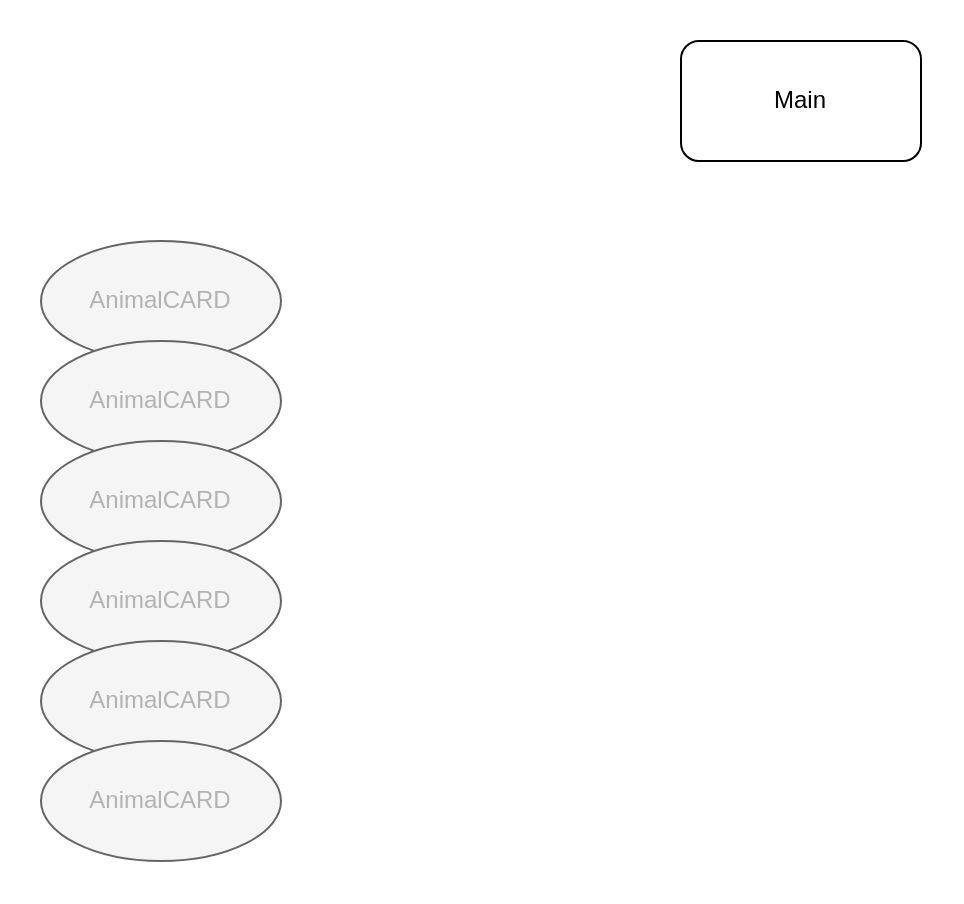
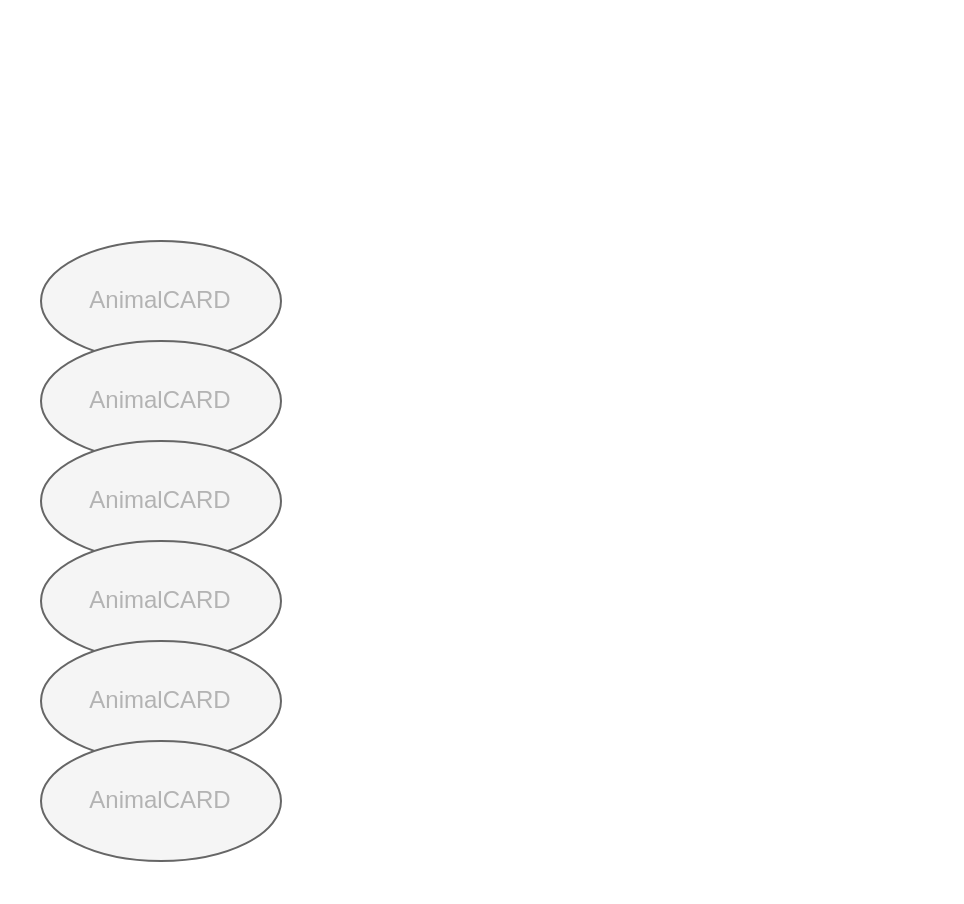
node "Main": removed
